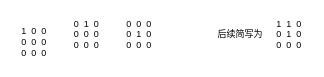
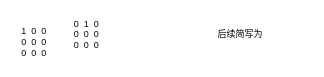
node "0 0 0 0 1 0 0 0 0": removed
node "1 1 0 0 1 0 0 0 0": removed
